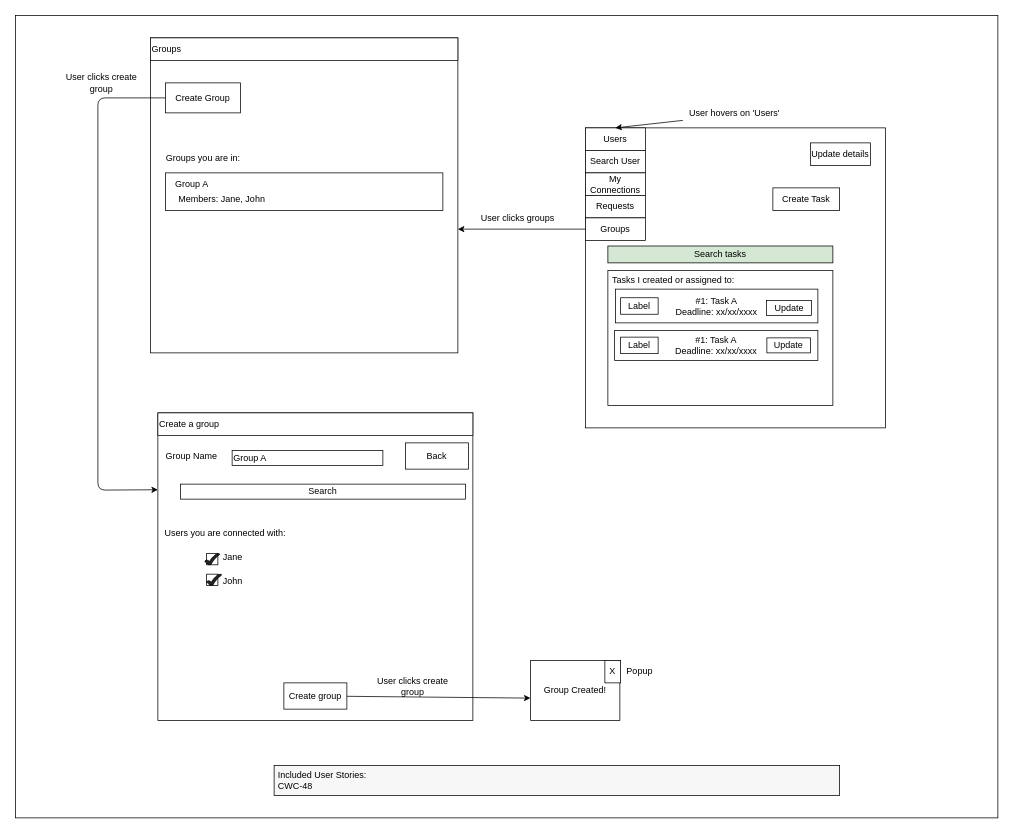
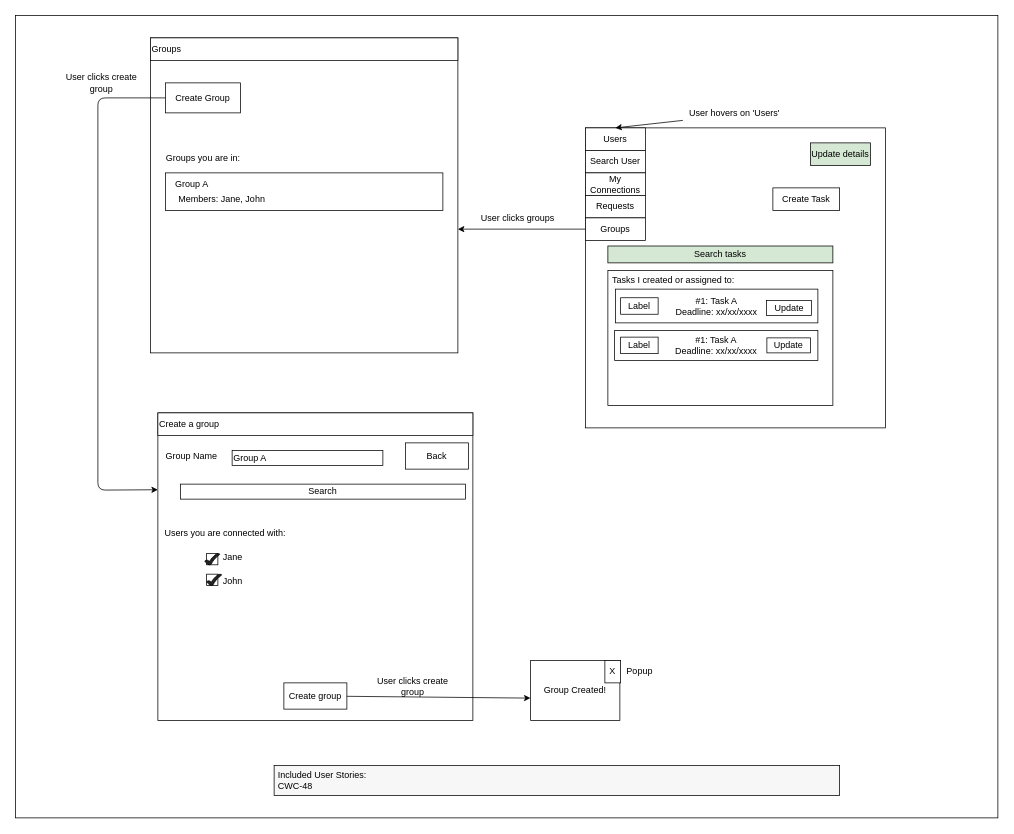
node "Update details": fillcolor #ffffff -> #d5e8d4
